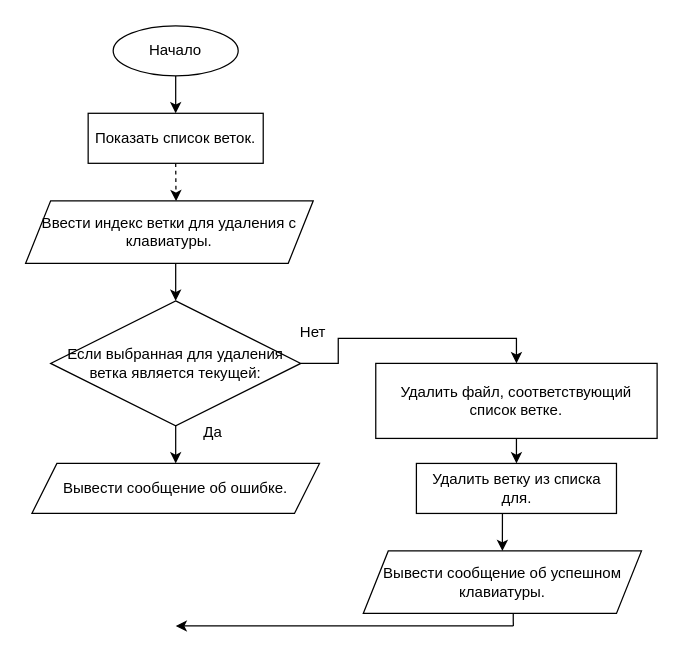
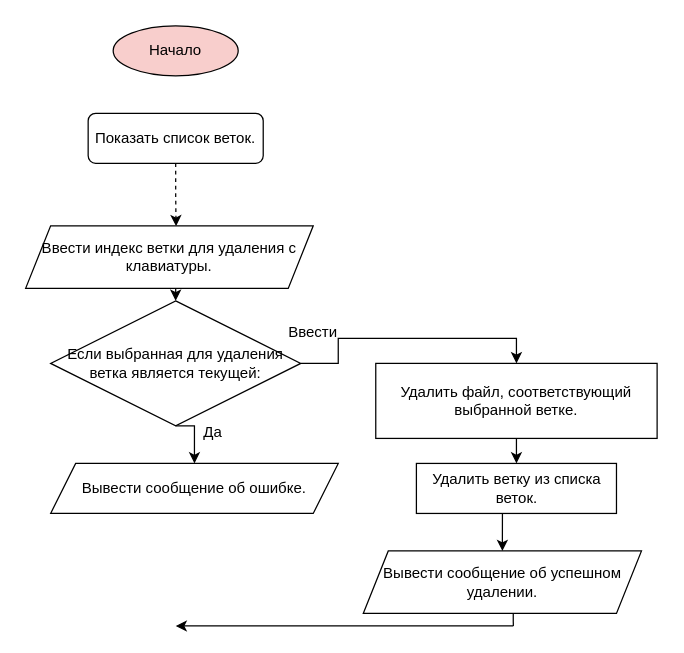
node "Начало": fillcolor #ffffff -> #f8cecc
edge "Начало" -> "Показать список веток.": removed
node "Показать список веток.": shape rectangle -> rounded rectangle
node "Ввести индекс ветки для удаления с клавиатуры.": moved (169, 232) -> (169, 257)
node "Нет": label "Нет" -> "Ввести"
node "Удалить файл, соответствующий список ветке.": label "Удалить файл, соответствующий список ветке." -> "Удалить файл, соответствующий выбранной ветке."
node "Вывести сообщение об ошибке.": moved (176, 488) -> (194, 488)
node "Удалить ветку из списка для.": label "Удалить ветку из списка для." -> "Удалить ветку из списка веток."
node "Вывести сообщение об успешном клавиатуры.": label "Вывести сообщение об успешном клавиатуры." -> "Вывести сообщение об успешном удалении."
